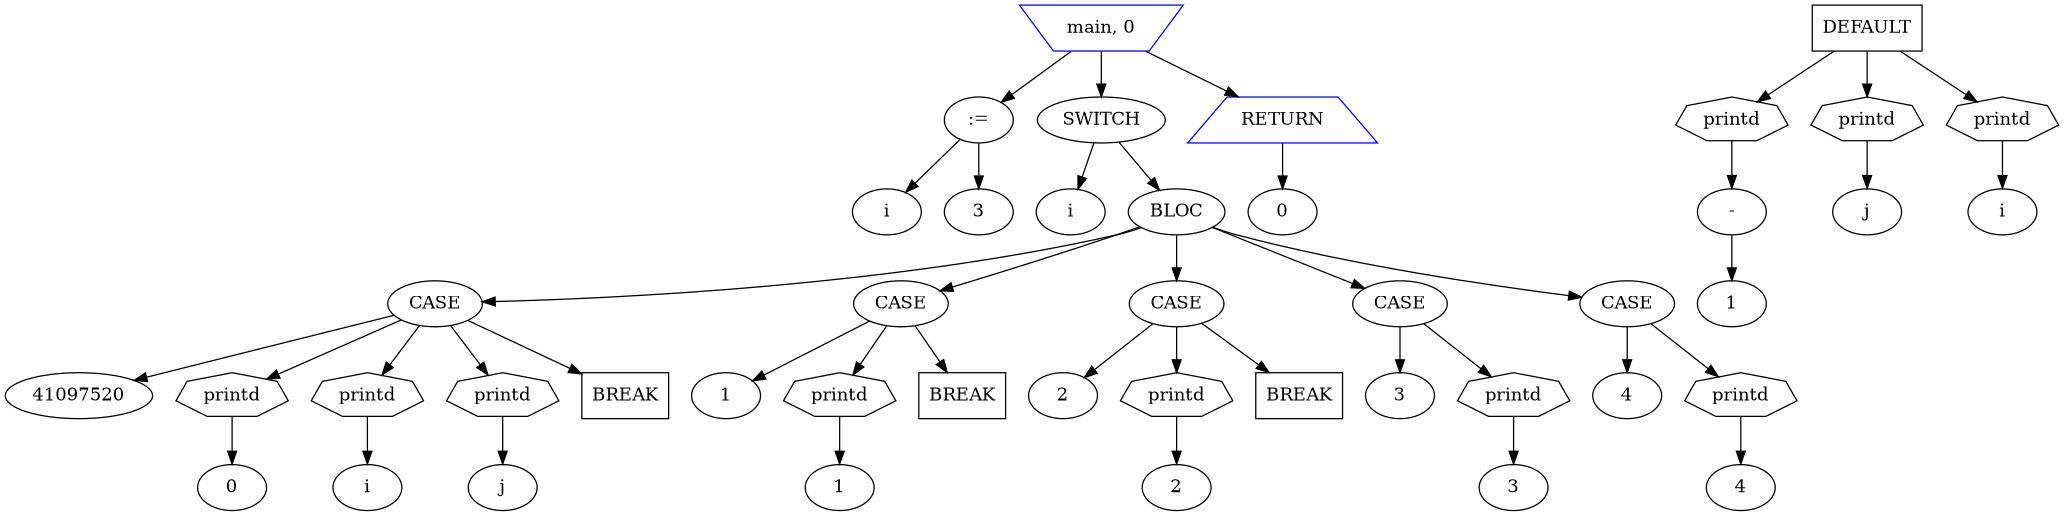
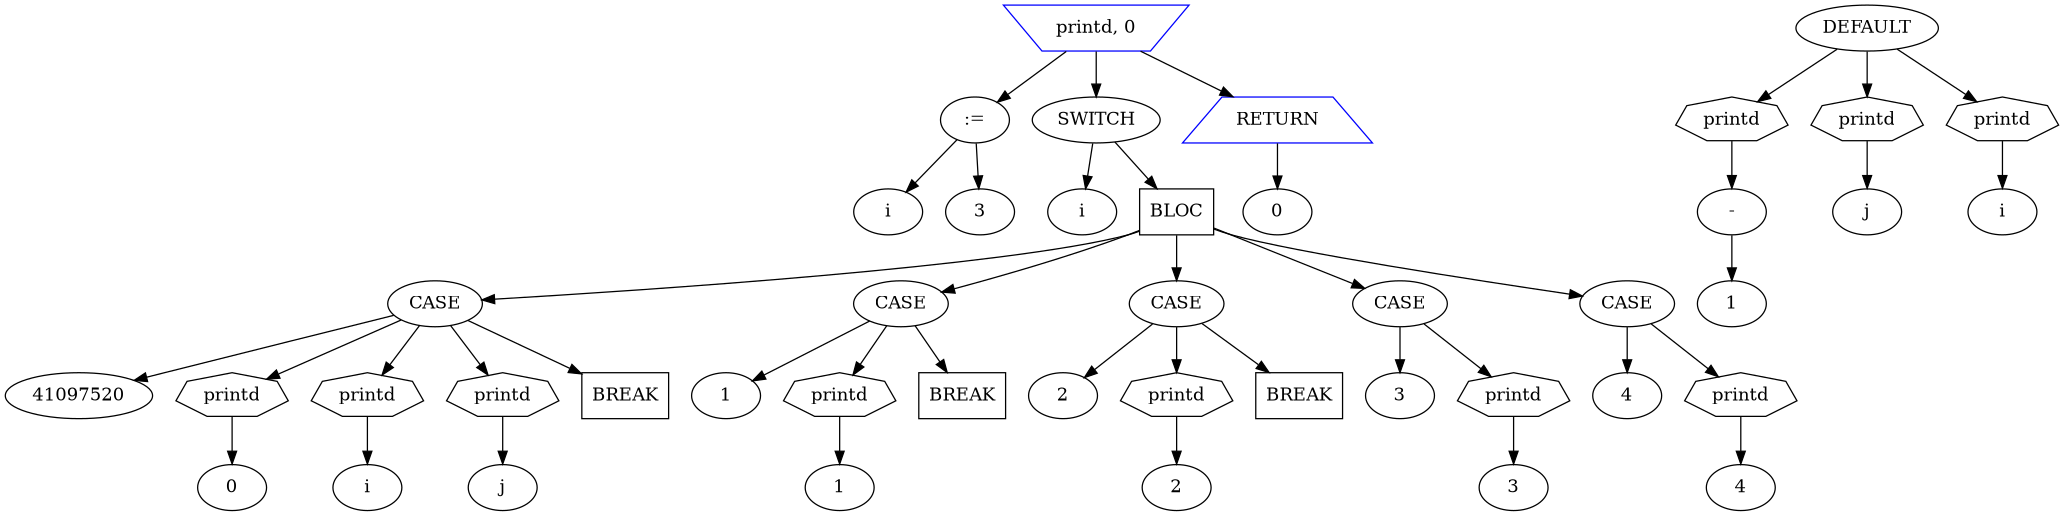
node "main, 0": label "main, 0" -> "printd, 0"
node "DEFAULT": shape box -> ellipse
node "BLOC": shape ellipse -> box
